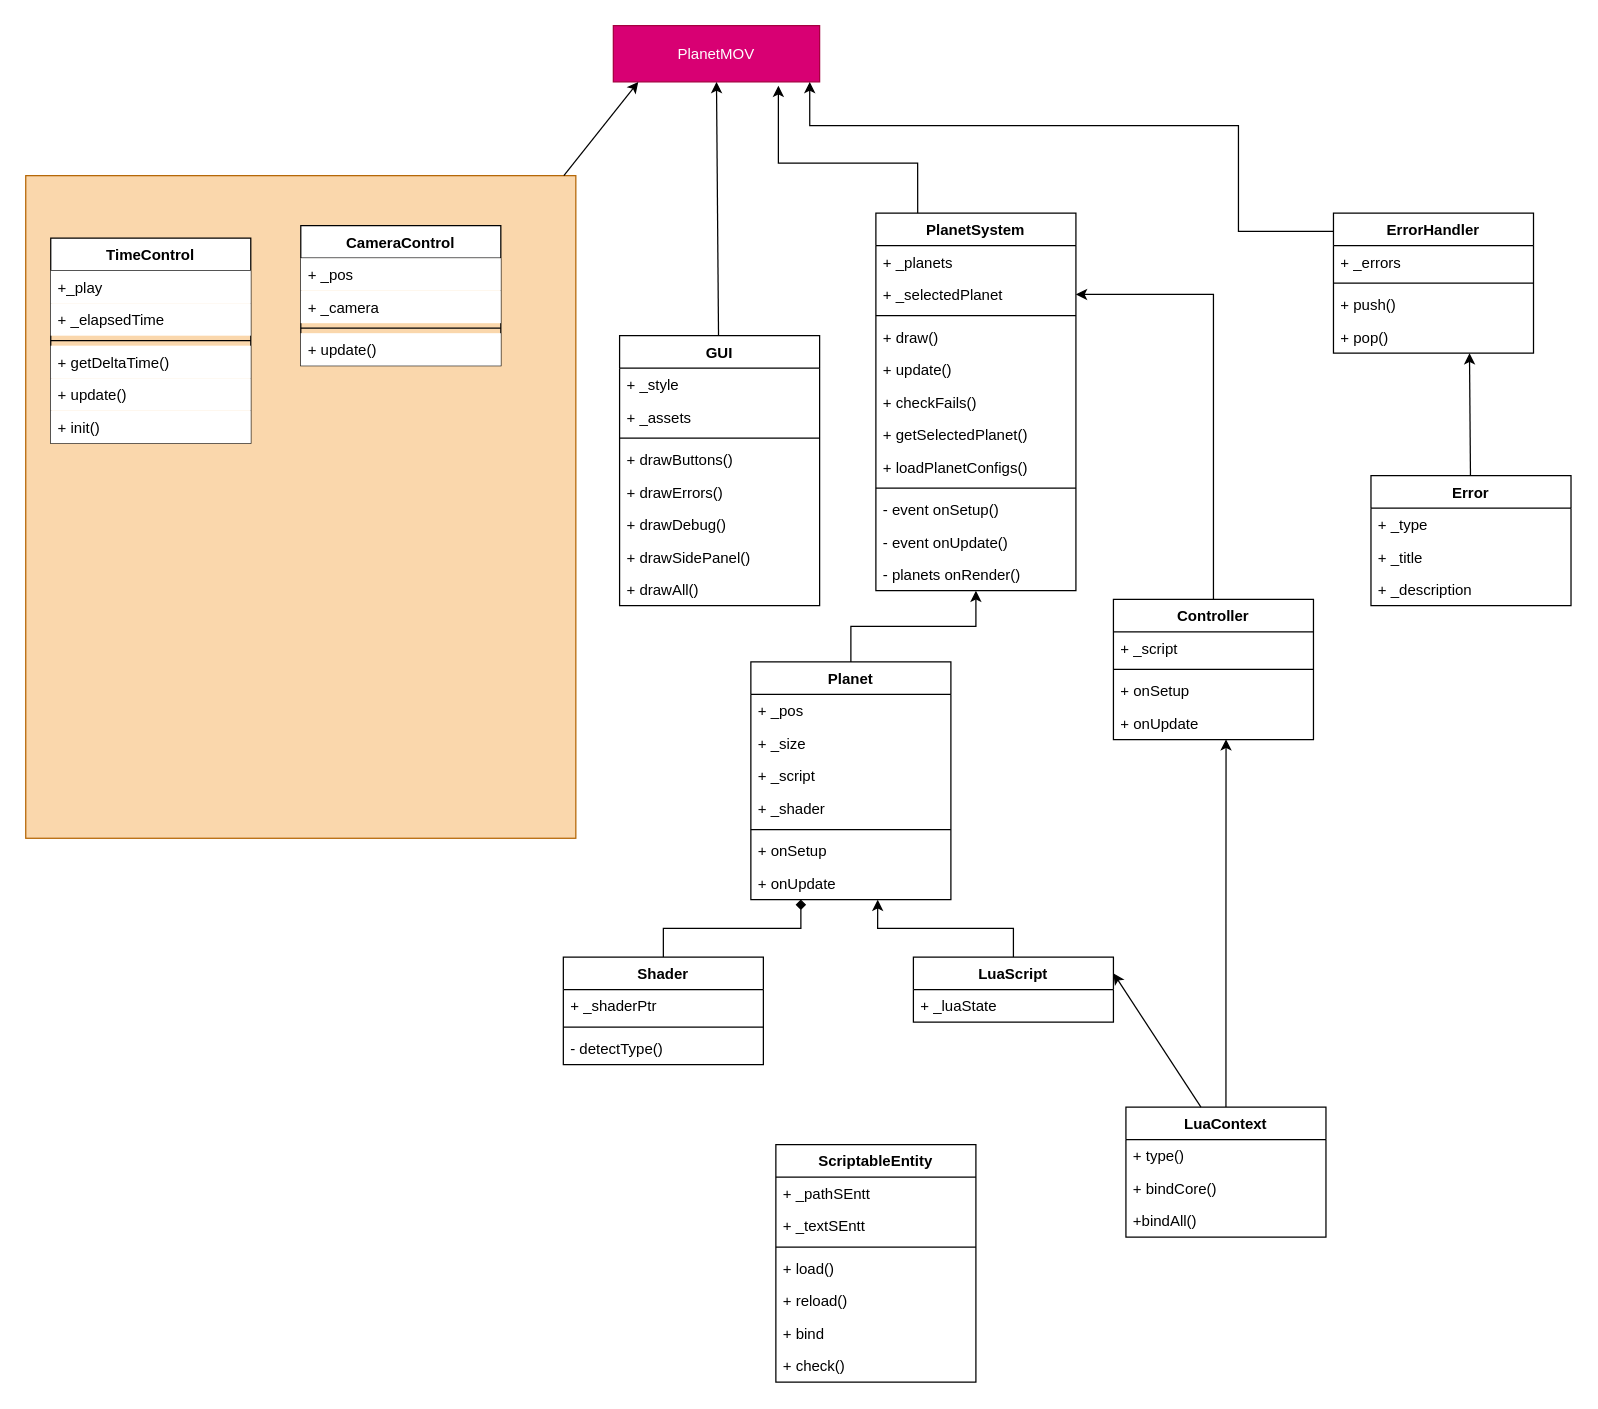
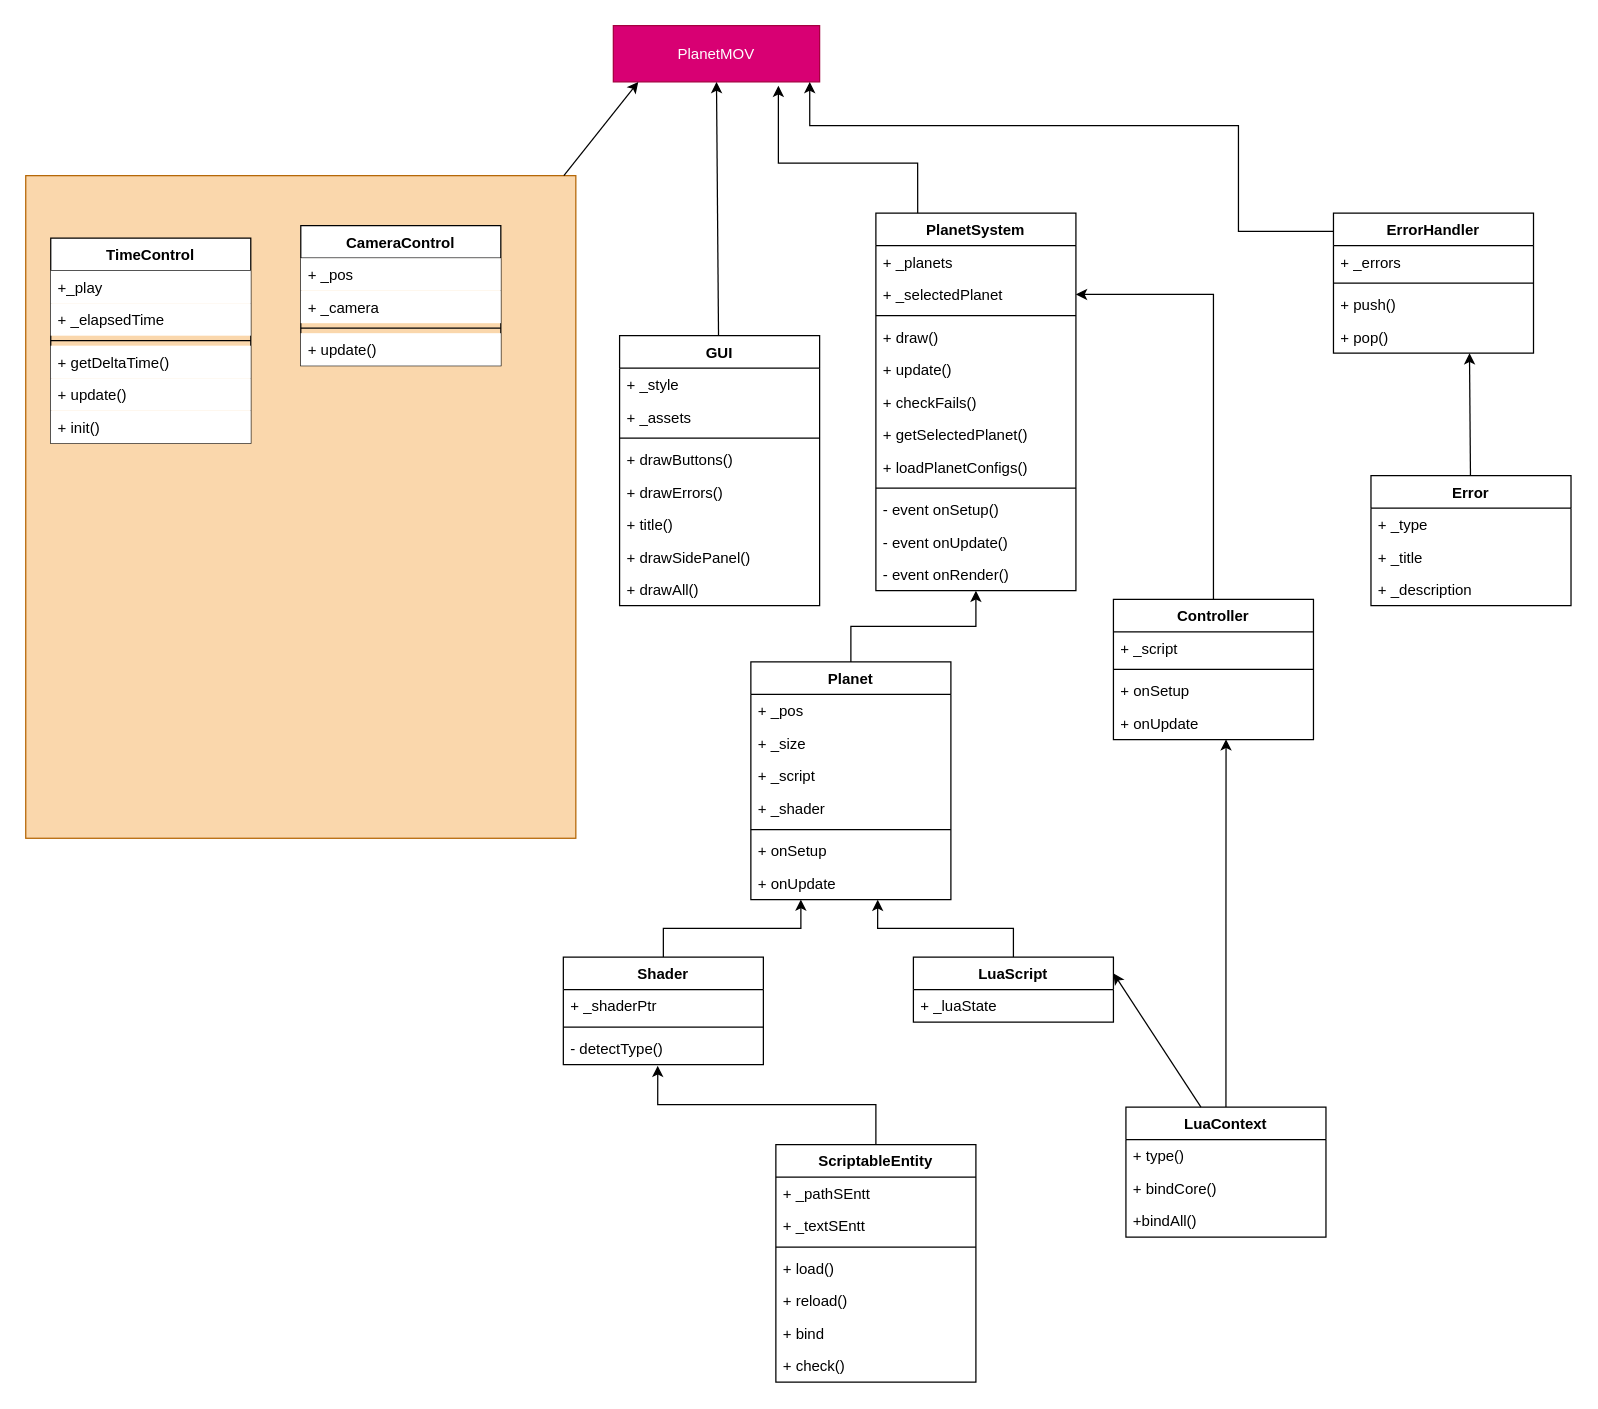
node "+ drawDebug()": label "+ drawDebug()" -> "+ title()"
node "- planets onRender()": label "- planets onRender()" -> "- event onRender()"
edge "Shader" -> "Planet": arrowhead diamond -> classic
edge "ScriptableEntity" -> "- detectType()": added
